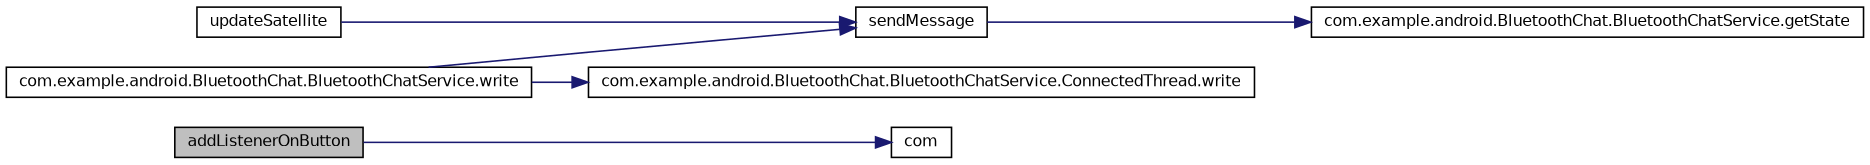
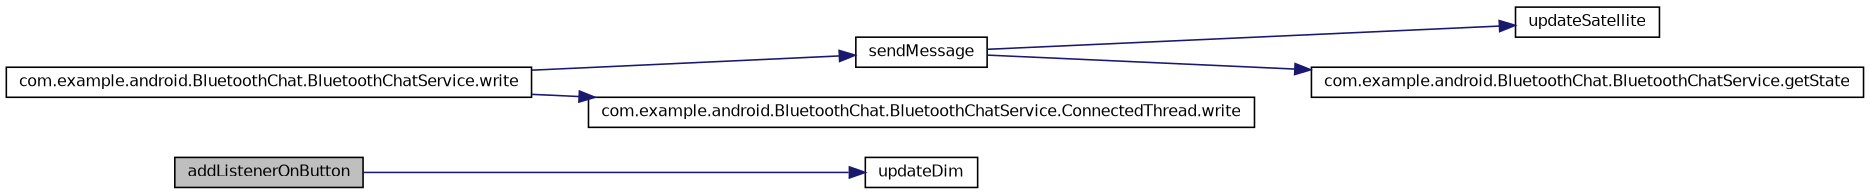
edge "updateSatellite" -> "sendMessage": reversed
node "com": label "com" -> "updateDim"
